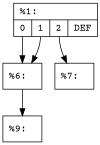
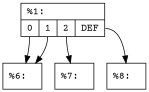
node "%8:": added
node "%9:": removed
